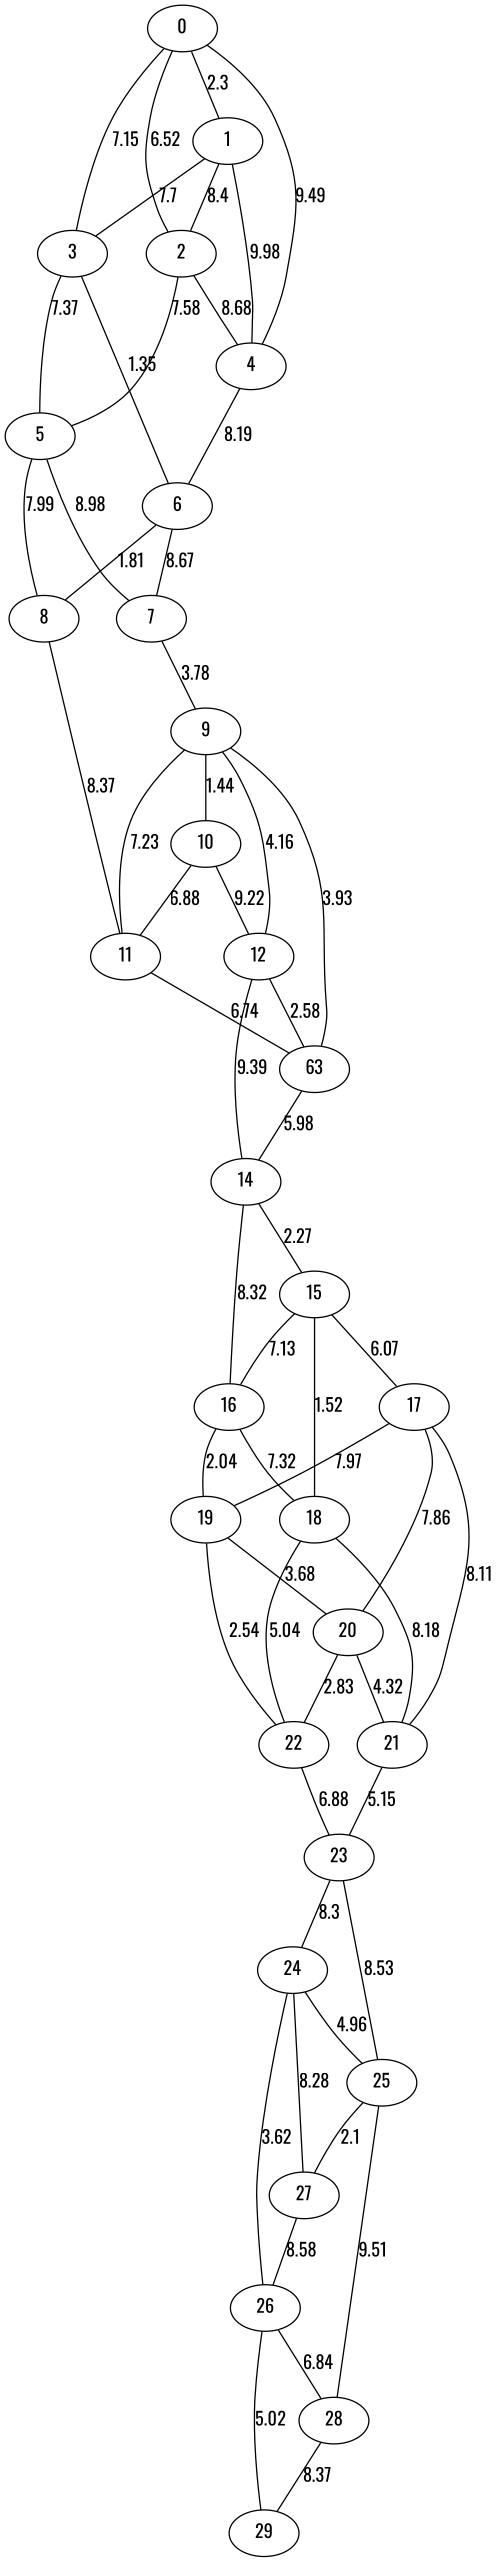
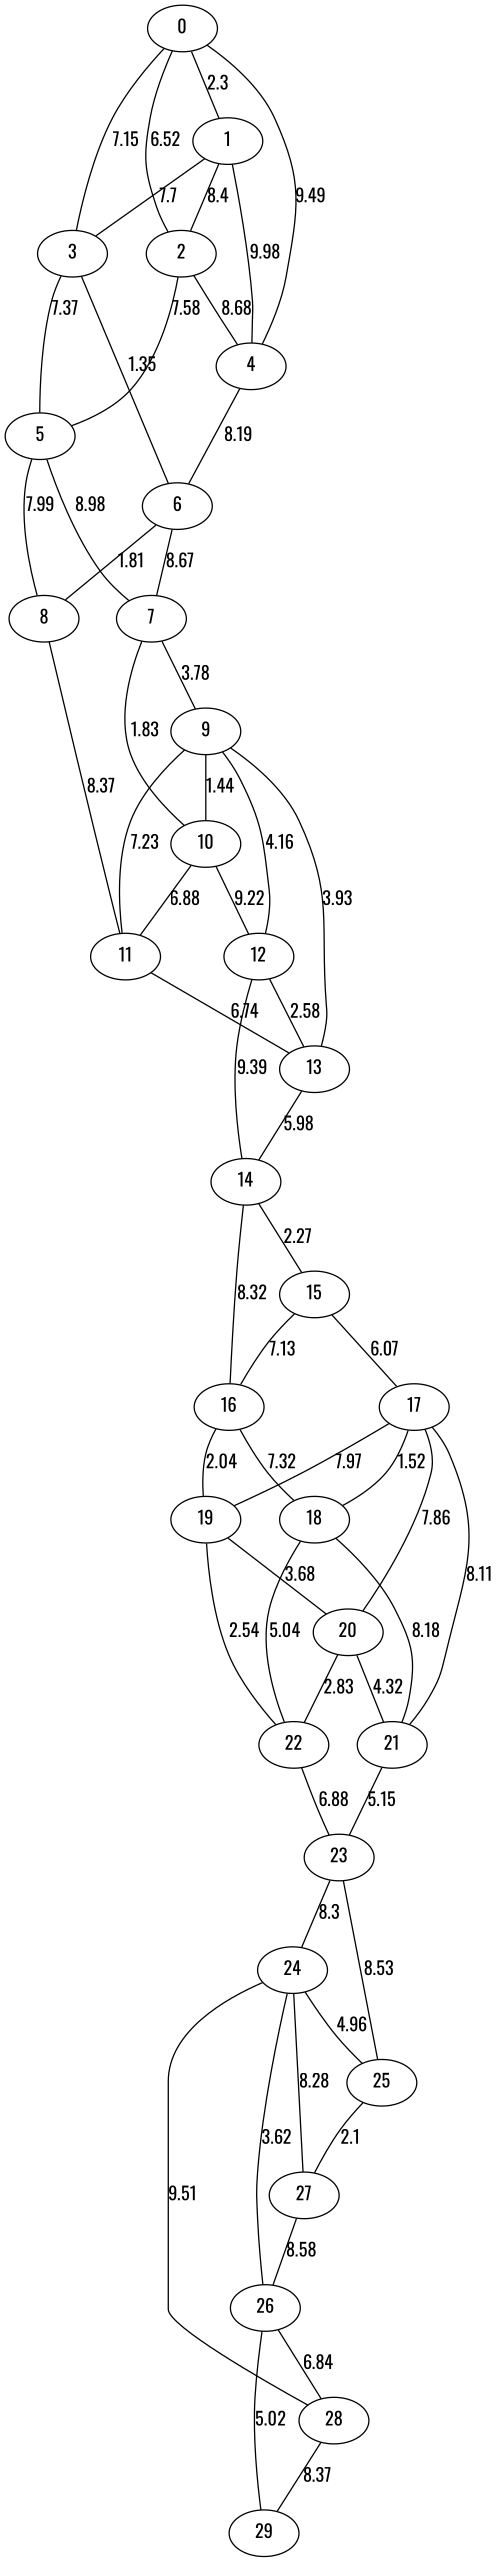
edge "7" -- "10": added, label "1.83"
node "63": label "63" -> "13"
edge "15" -- "18": now "17" -- "18"
edge "25" -- "28": now "24" -- "28"
